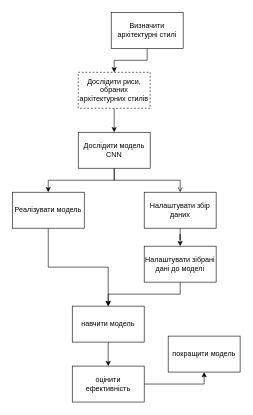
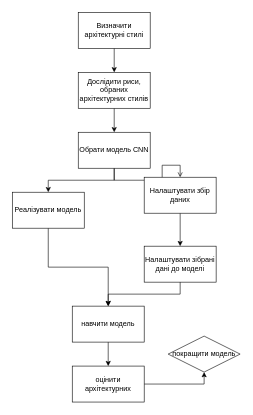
node "Визначити архітектурні стилі": moved (147, 30) -> (114, 30)
node "Дослідити риси, обраних архітектурних стилів": style dashed -> solid
node "Дослідити модель CNN": label "Дослідити модель CNN" -> "Обрати модель CNN"
node "Налаштувати збір даних": moved (180, 210) -> (180, 195)
node "покращити модель": shape rectangle -> diamond
node "оцінити ефективність": label "оцінити ефективність" -> "оцінити архітектурних"
